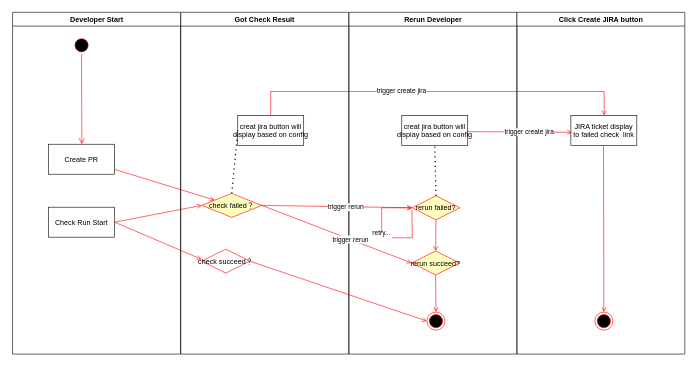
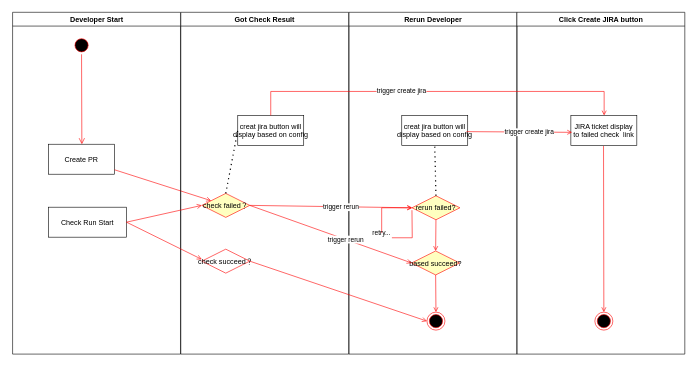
node "check failed？": size 60x24 -> 48x24
node "Check Run Start": size 66x30 -> 78x30
node "rerun succeed?": label "rerun succeed?" -> "based succeed?"
